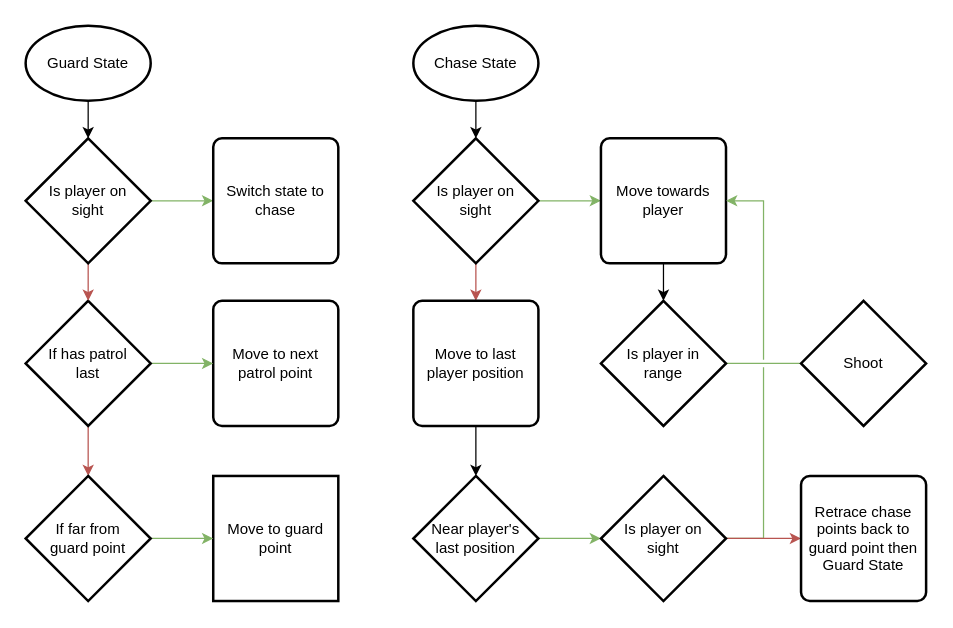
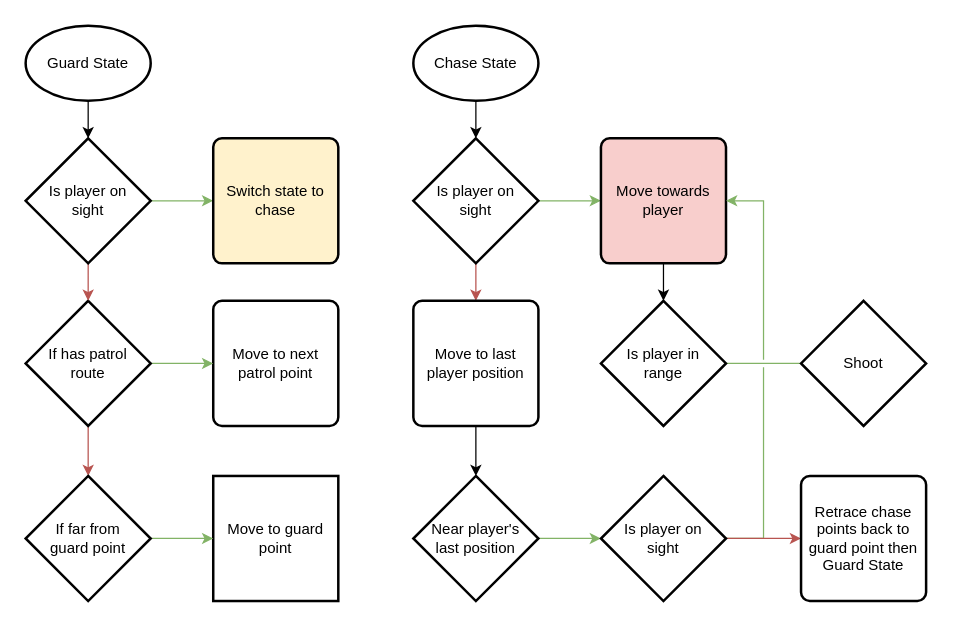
node "Switch state to chase": fillcolor #ffffff -> #fff2cc
node "Move towards player": fillcolor #ffffff -> #f8cecc
node "If has patrol last": label "If has patrol last" -> "If has patrol route"
